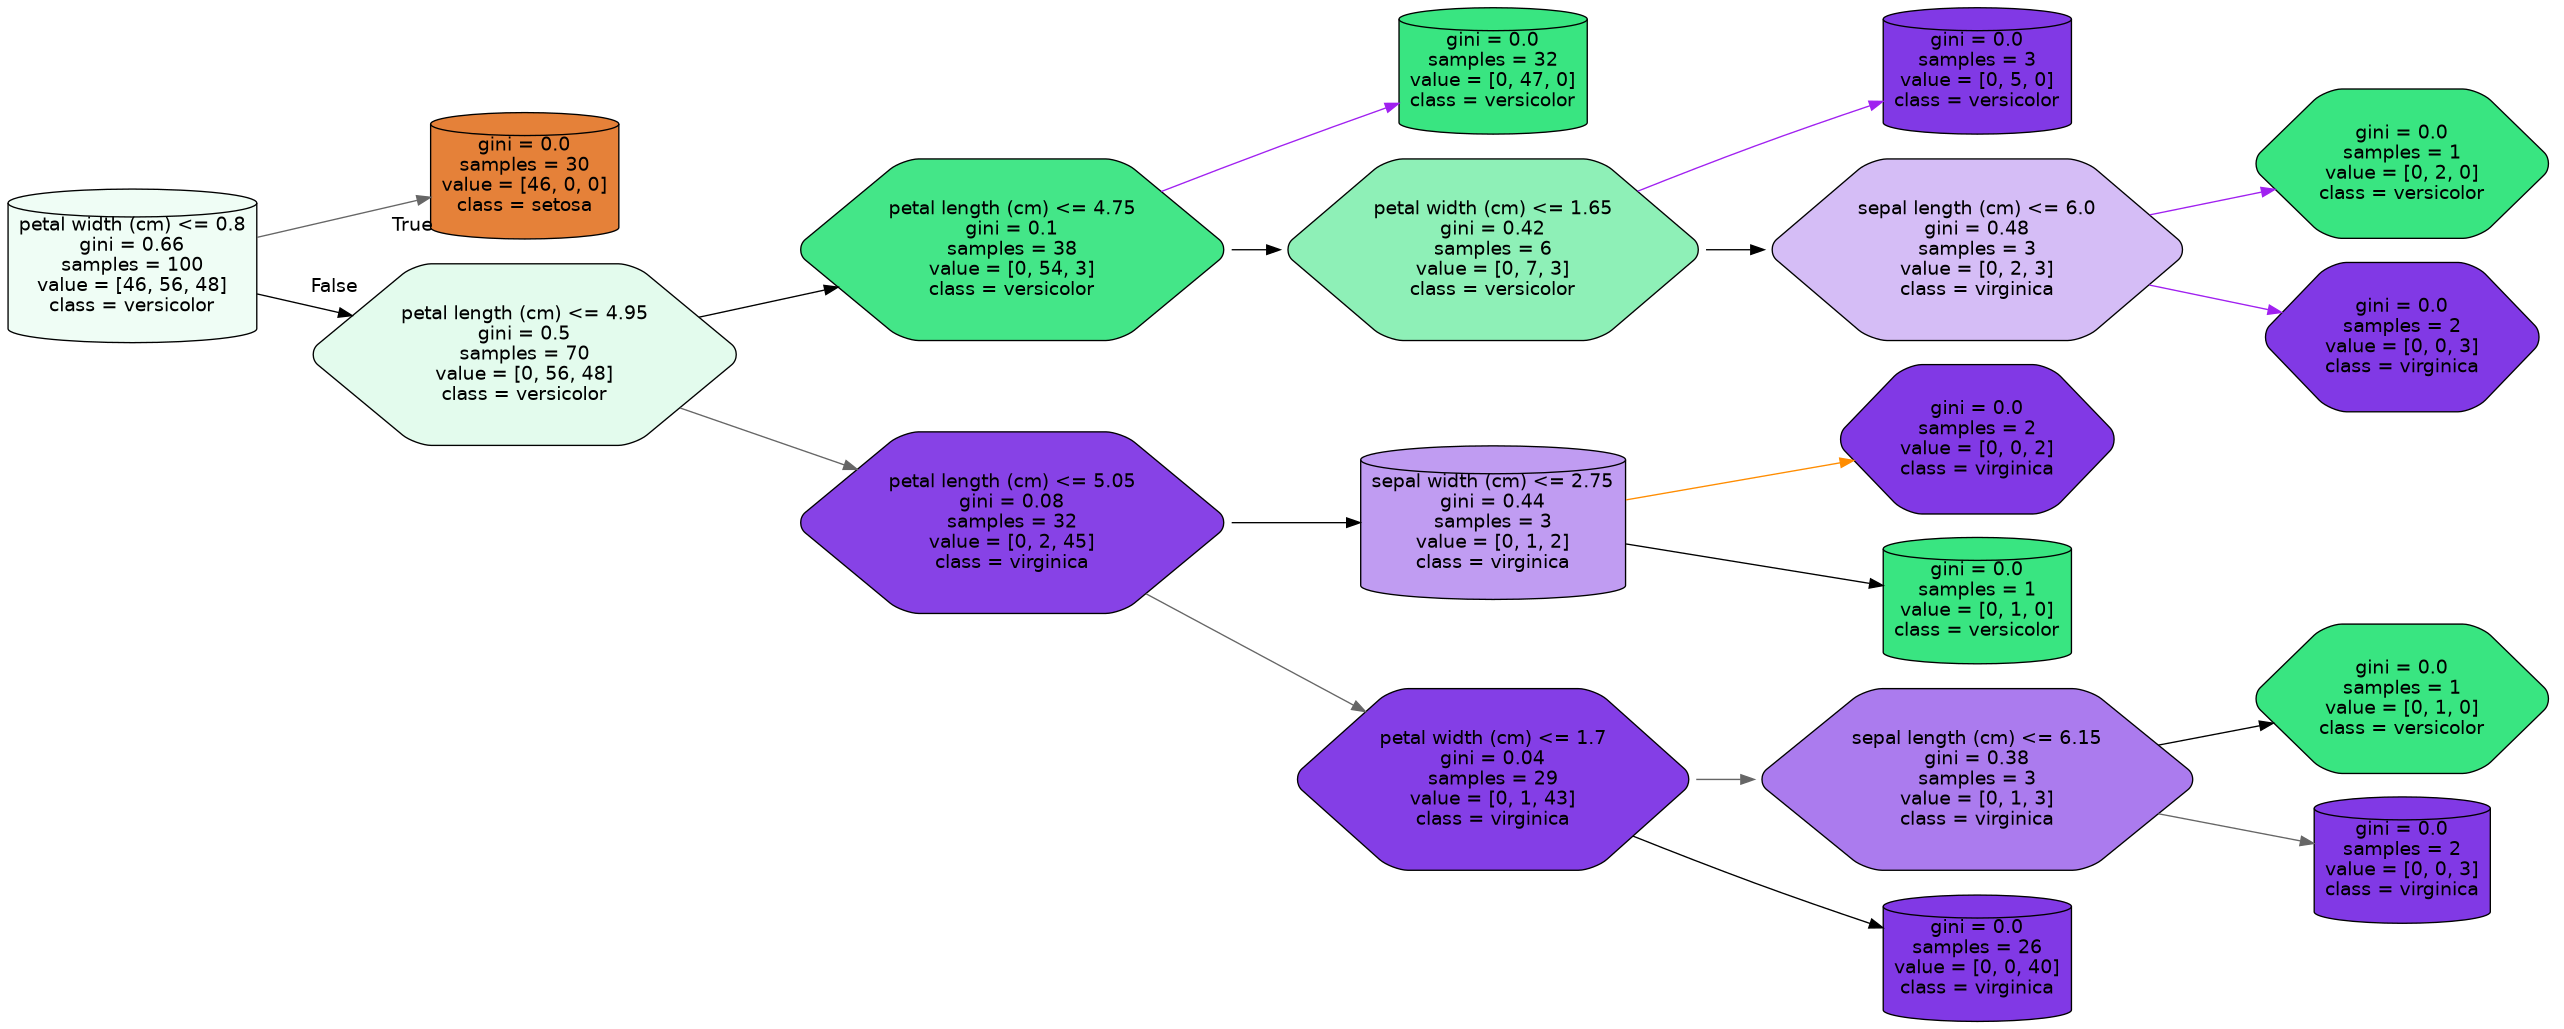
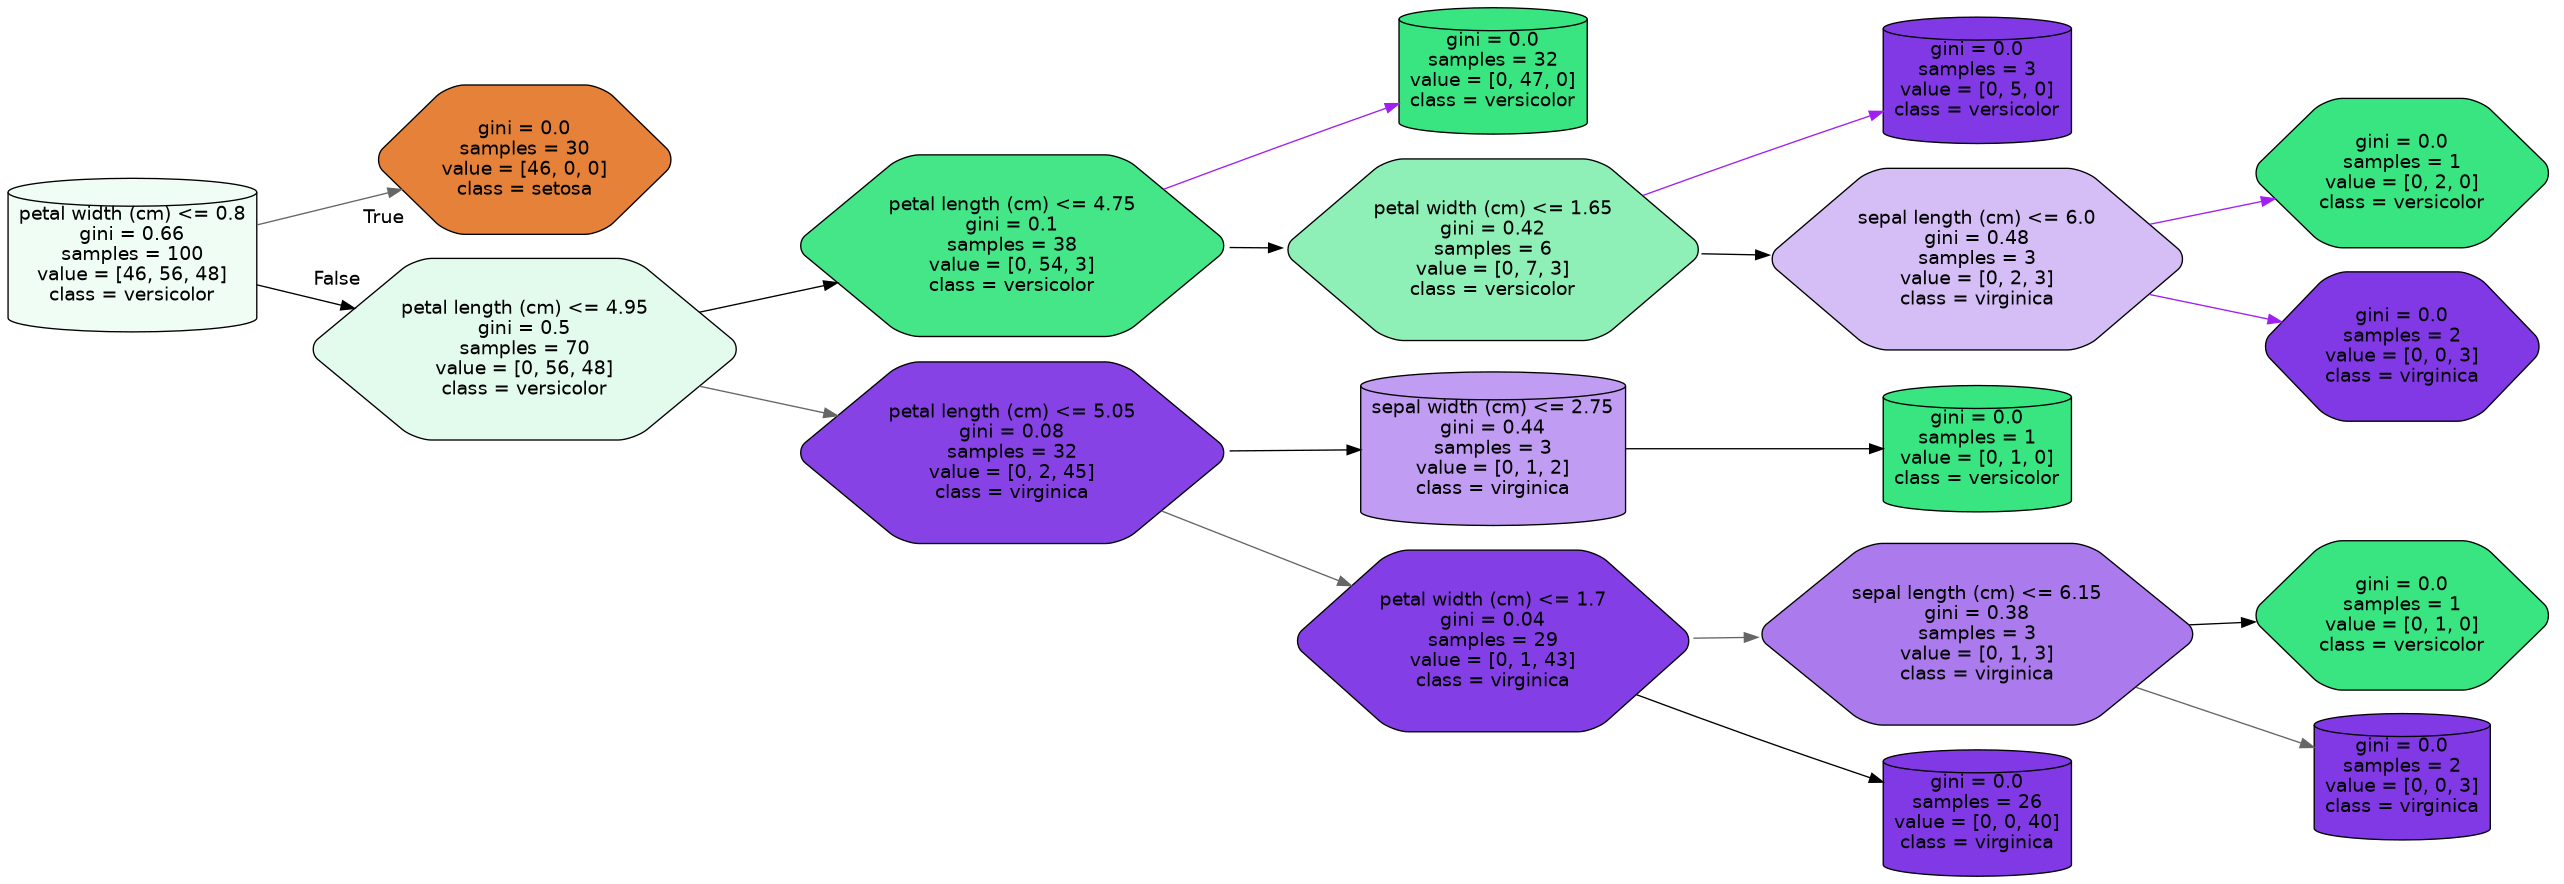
node "gini = 0.0 samples = 30 value = [46, 0, 0] class = setosa": shape cylinder -> hexagon
node "gini = 0.0 samples = 2 value = [0, 0, 2] class = virginica": removed
